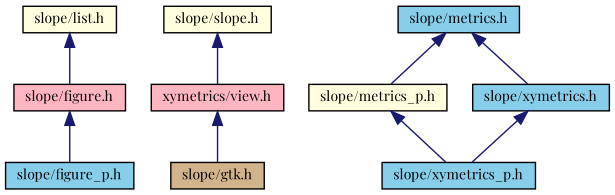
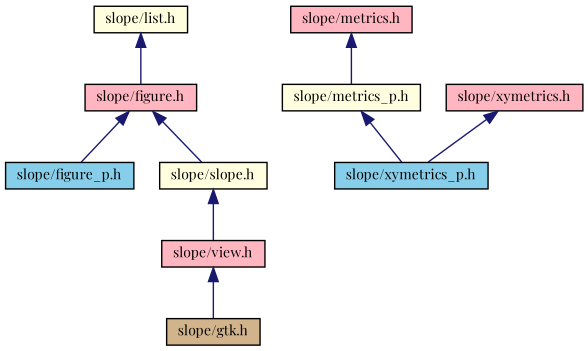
node "slope/metrics.h": fillcolor skyblue -> lightpink
edge "slope/xymetrics.h" -> "slope/metrics.h": removed
node "xymetrics/view.h": label "xymetrics/view.h" -> "slope/view.h"
node "slope/xymetrics.h": fillcolor skyblue -> lightpink
edge "slope/slope.h" -> "slope/figure.h": added
